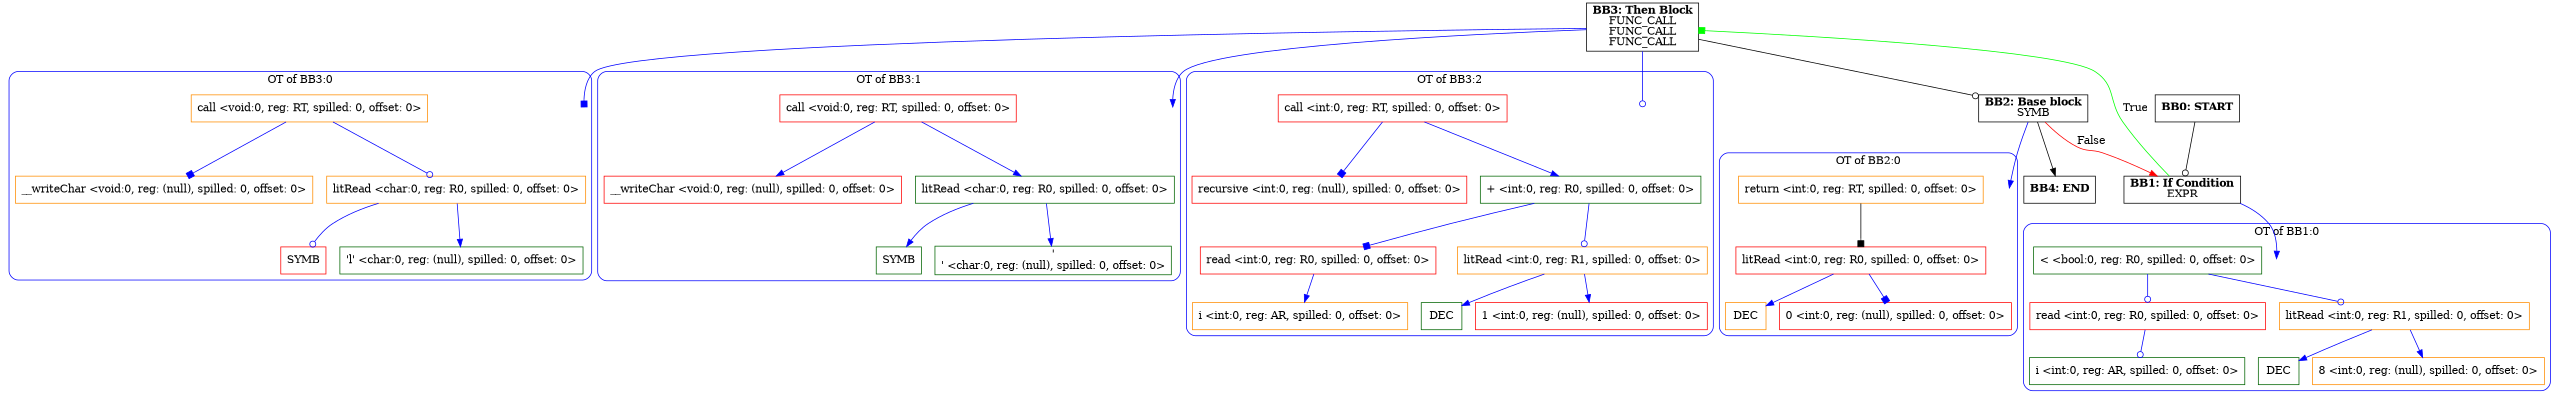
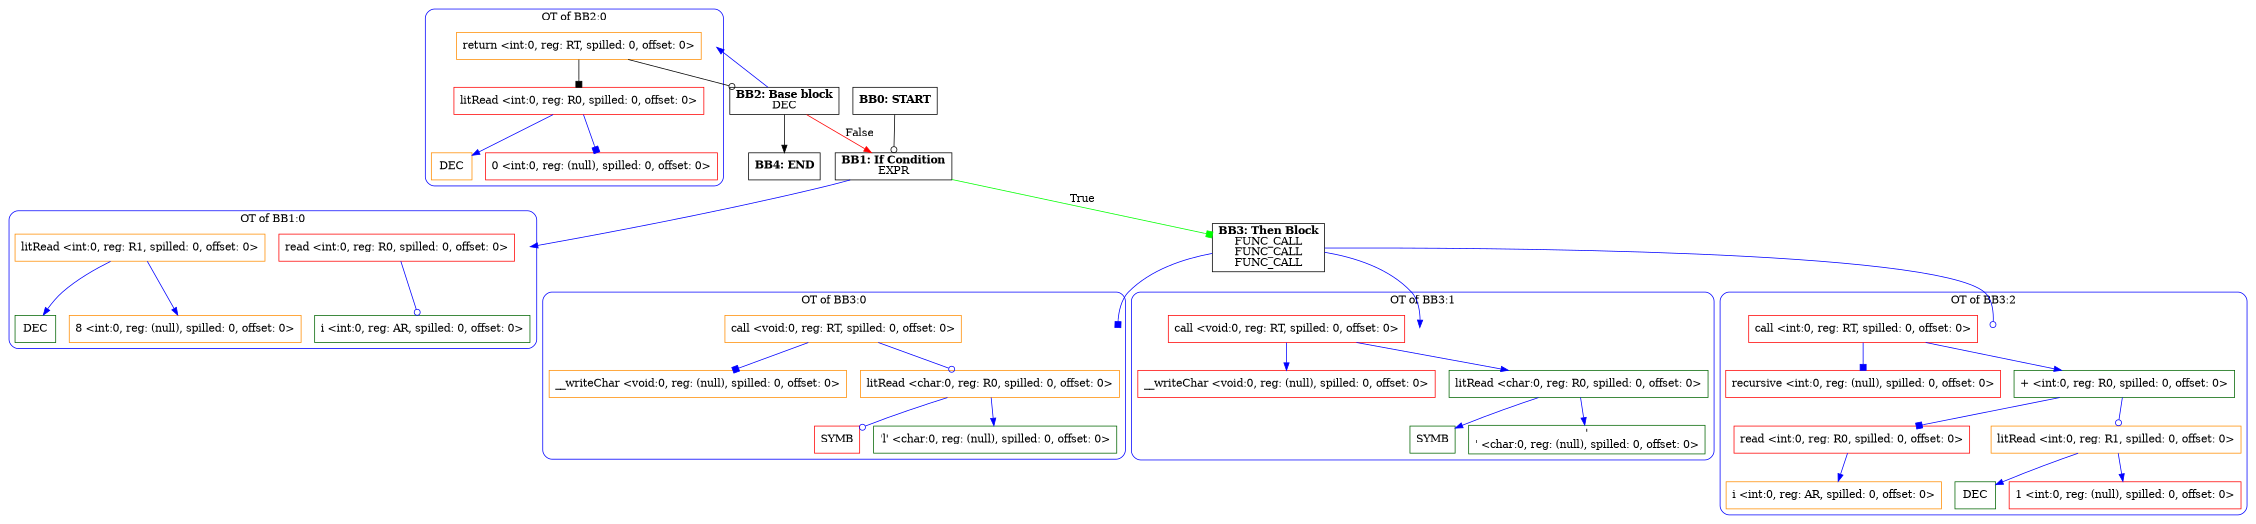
edge "BB3: Then Block" -> "BB2: Base block": now "return <int:0, reg: RT, spilled: 0, offset: 0>" -> "BB2: Base block"
node "BB2: Base block": text "SYMB" -> "DEC"
node "< <bool:0, reg: R0, spilled: 0, offset: 0>": removed
